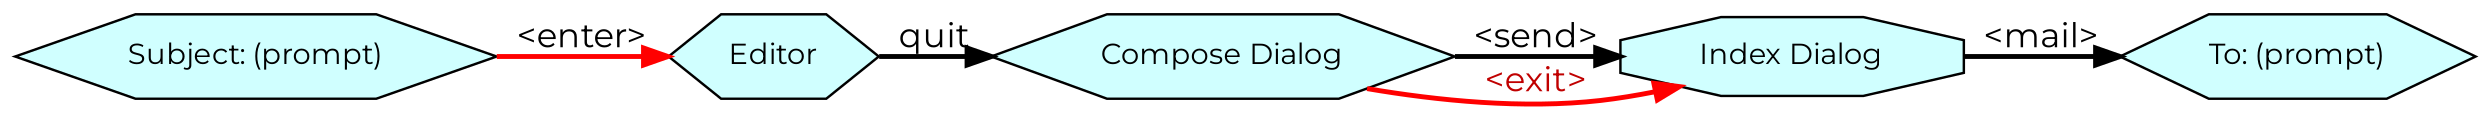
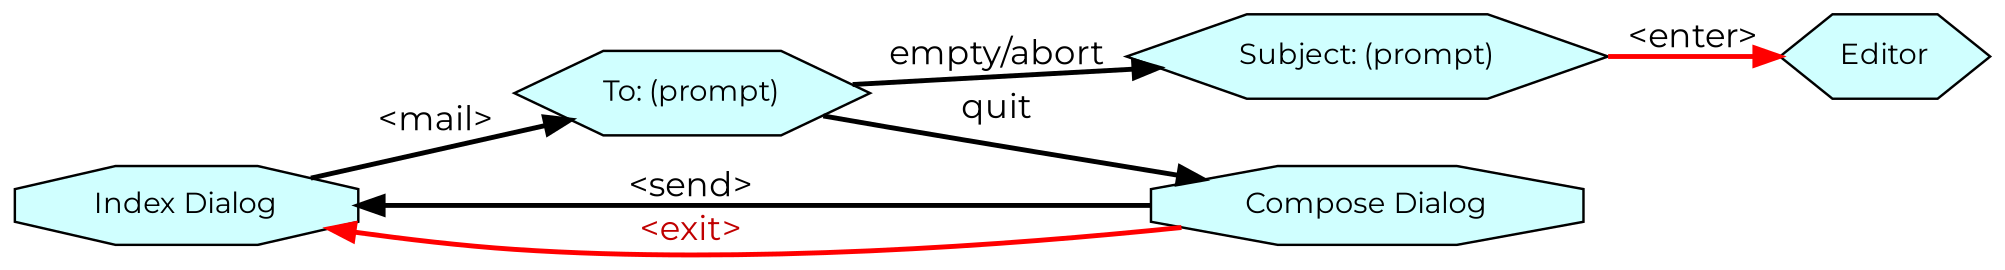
edge "Editor" -> "Compose Dialog": now "To: (prompt)" -> "Compose Dialog"
node "Compose Dialog": shape hexagon -> octagon
edge "To: (prompt)" -> "Subject: (prompt)": added, label "empty/abort"
